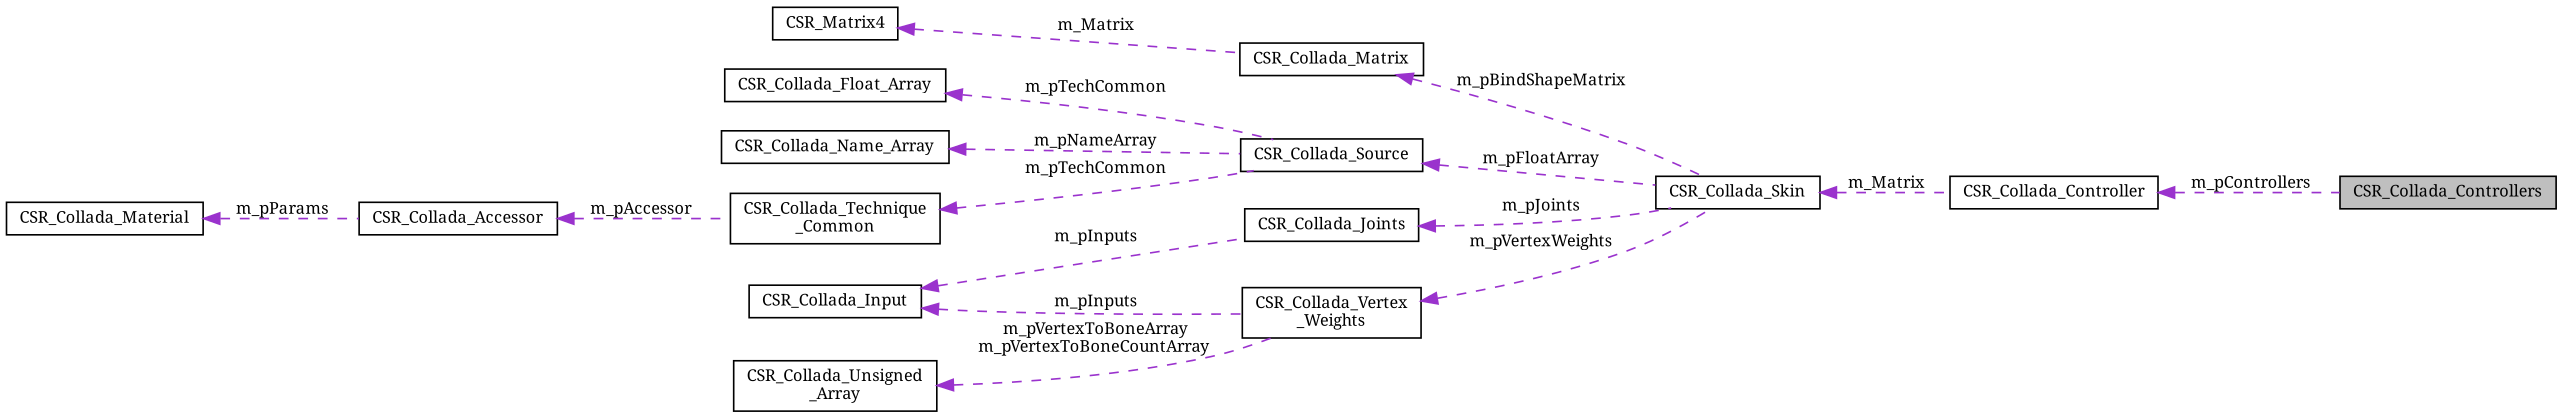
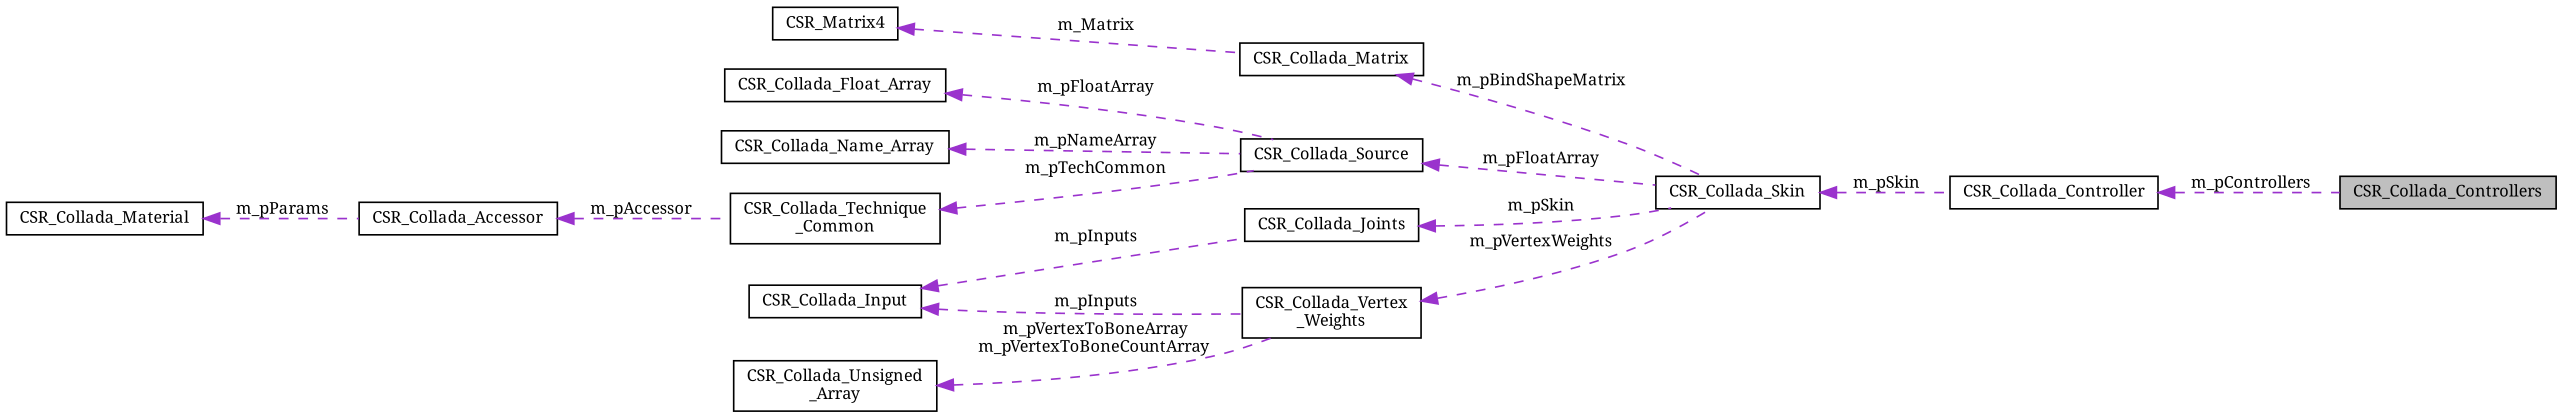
edge "CSR_Collada_Source" -> "CSR_Collada_Float_Array": label " m_pTechCommon" -> " m_pFloatArray"
edge "CSR_Collada_Controller" -> "CSR_Collada_Skin": label " m_Matrix" -> " m_pSkin"
edge "CSR_Collada_Skin" -> "CSR_Collada_Joints": label " m_pJoints" -> " m_pSkin"
